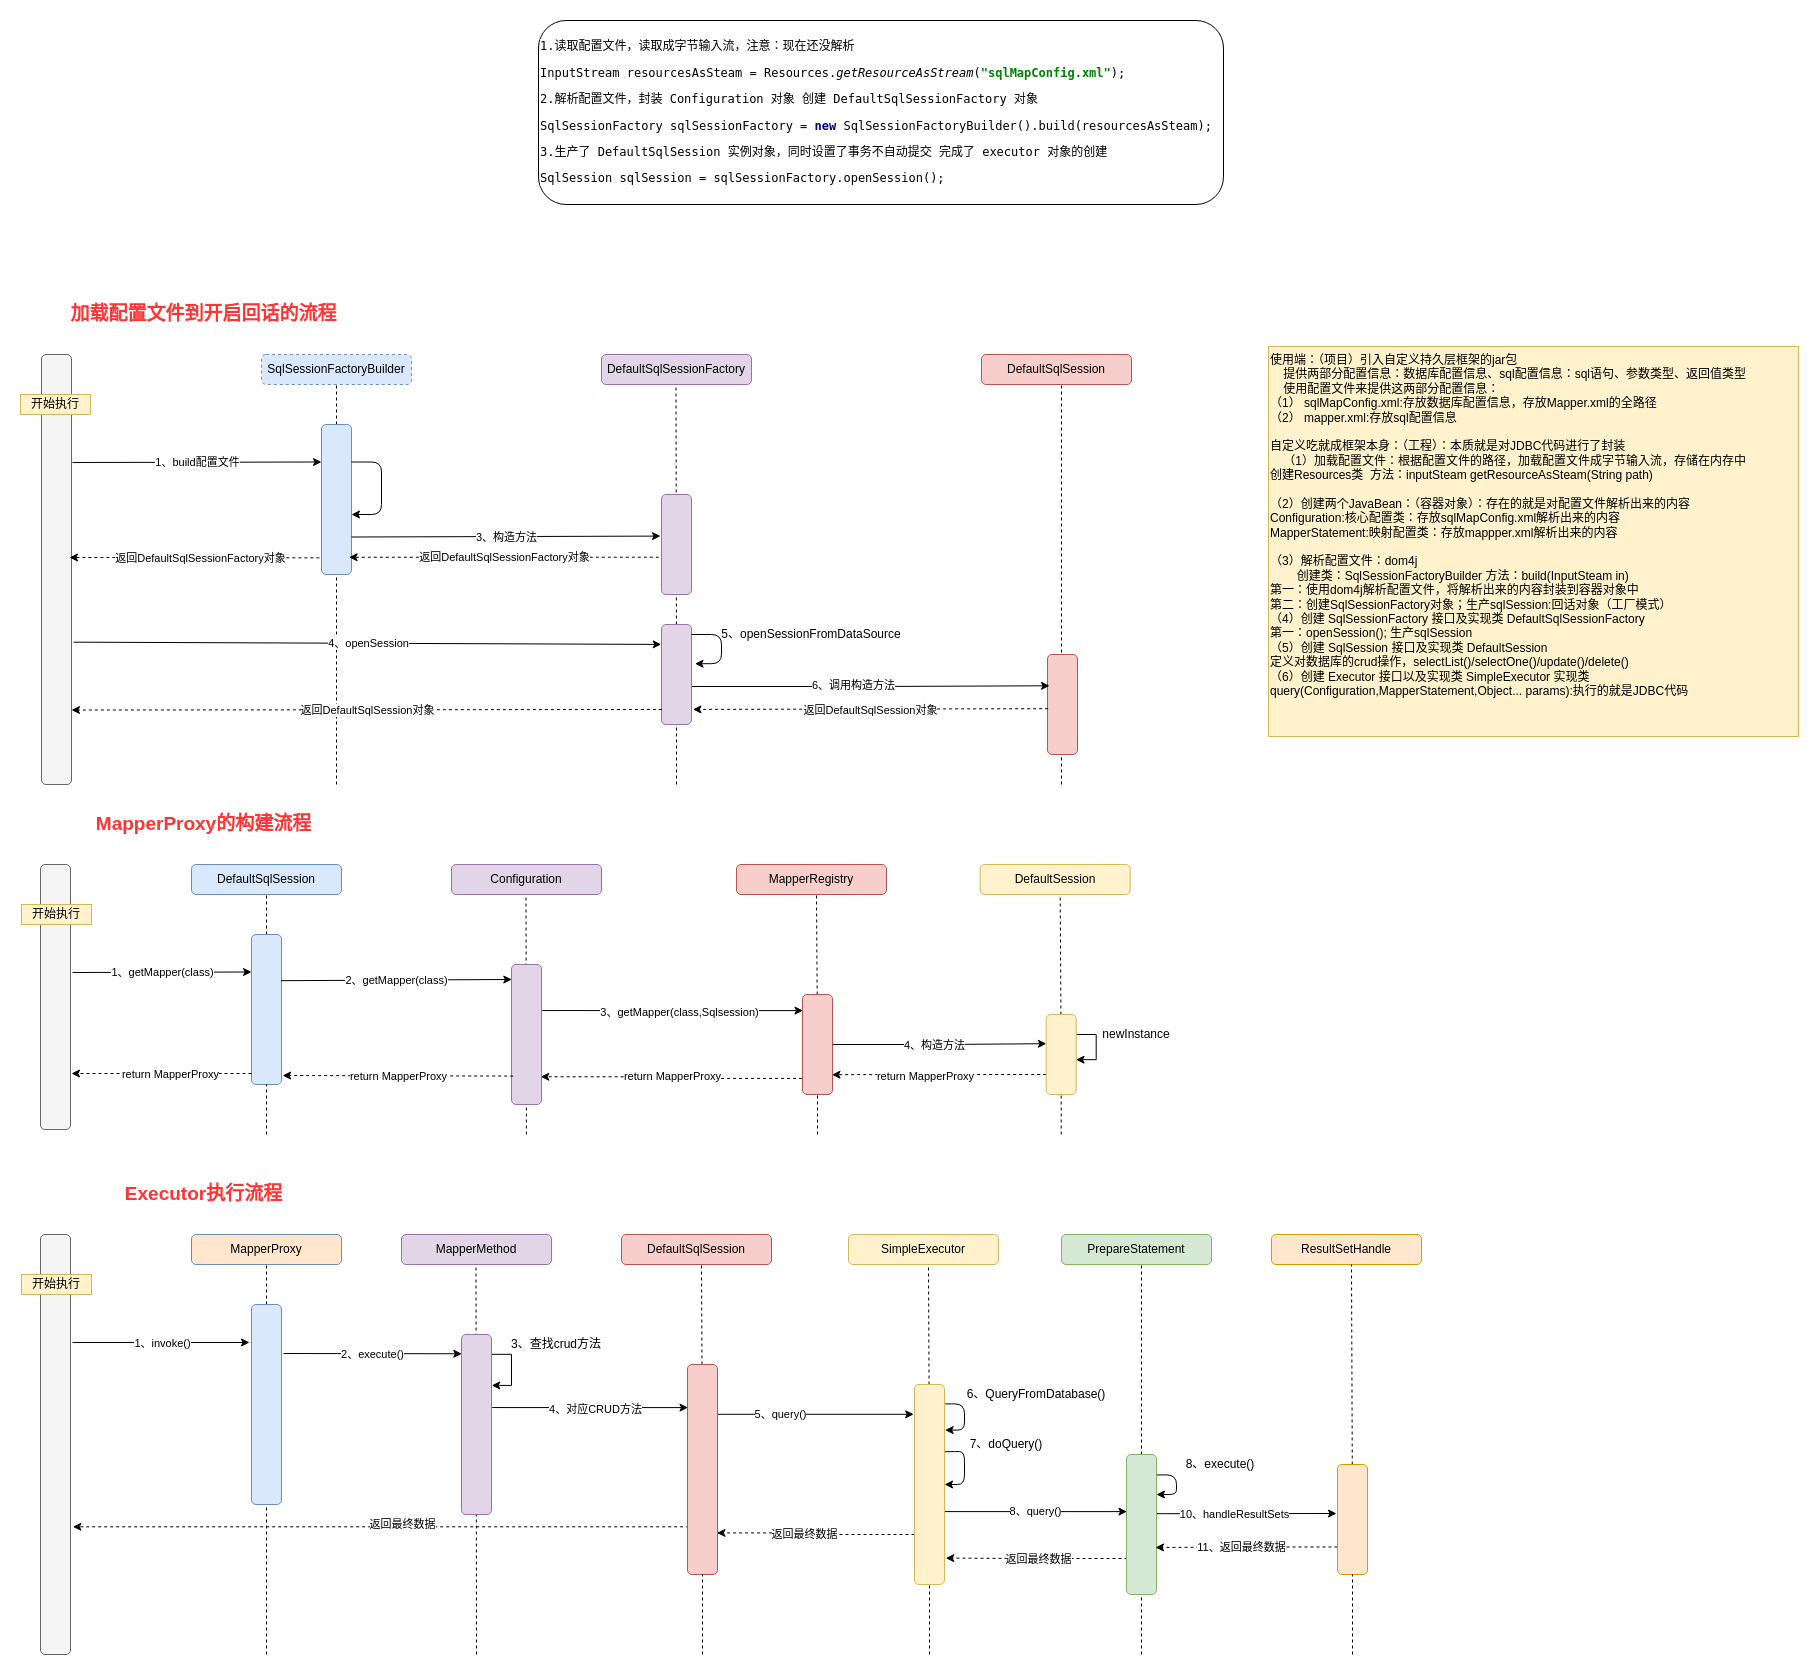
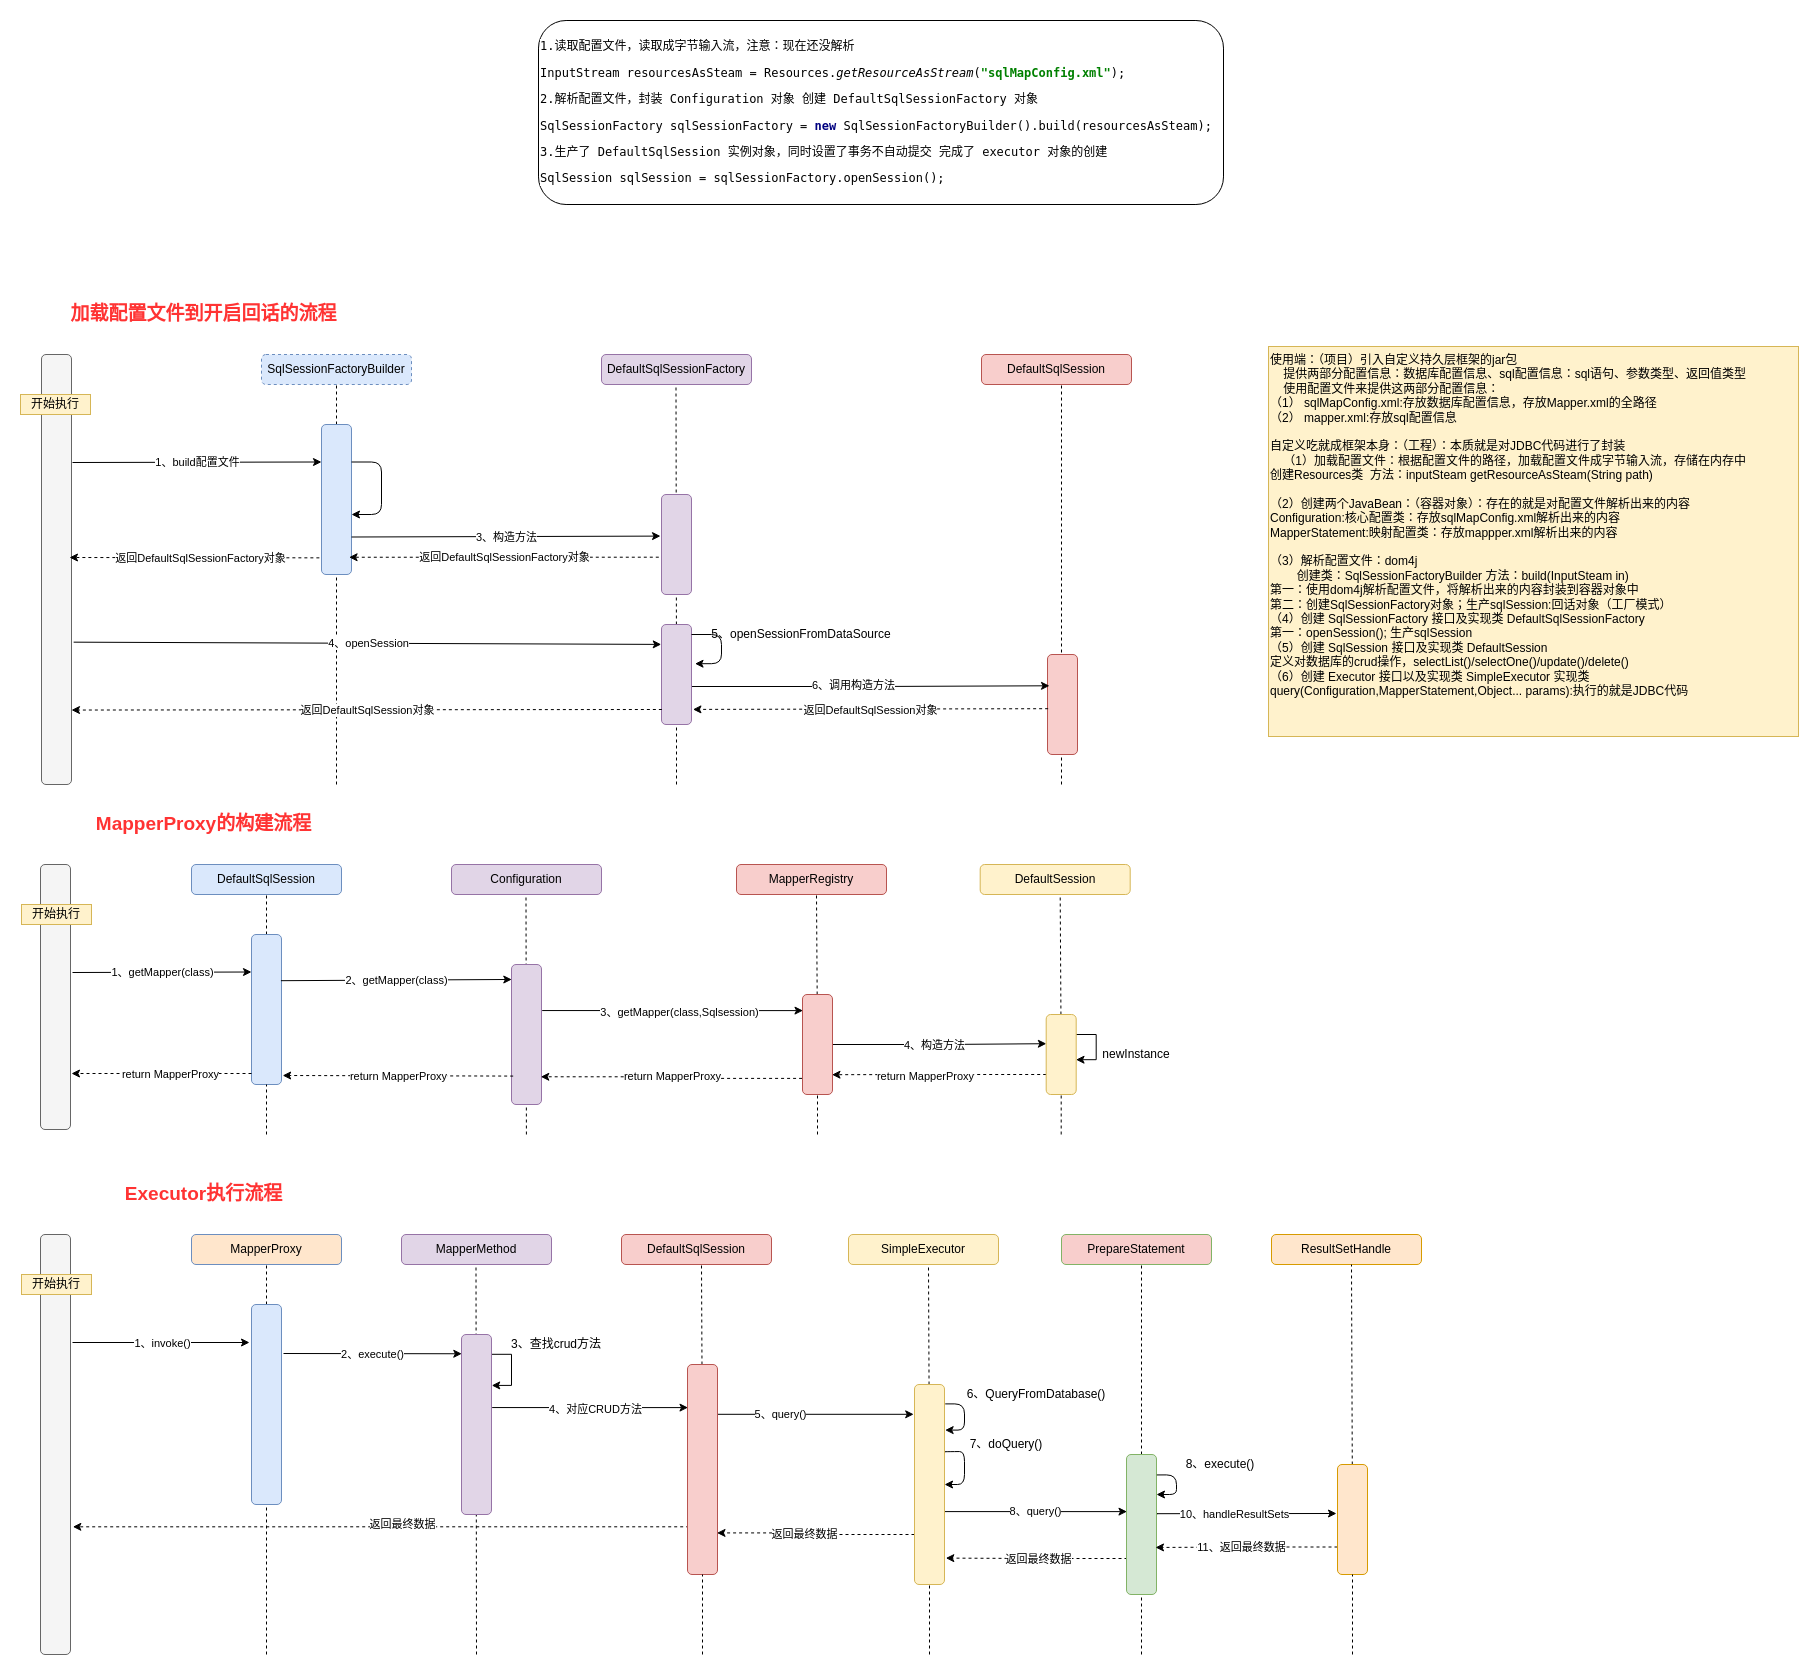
node "5、openSessionFromDataSource": moved (812, 635) -> (802, 635)
node "newInstance": moved (1137, 1035) -> (1137, 1055)
node "PrepareStatement": fillcolor #d5e8d4 -> #f8cecc
